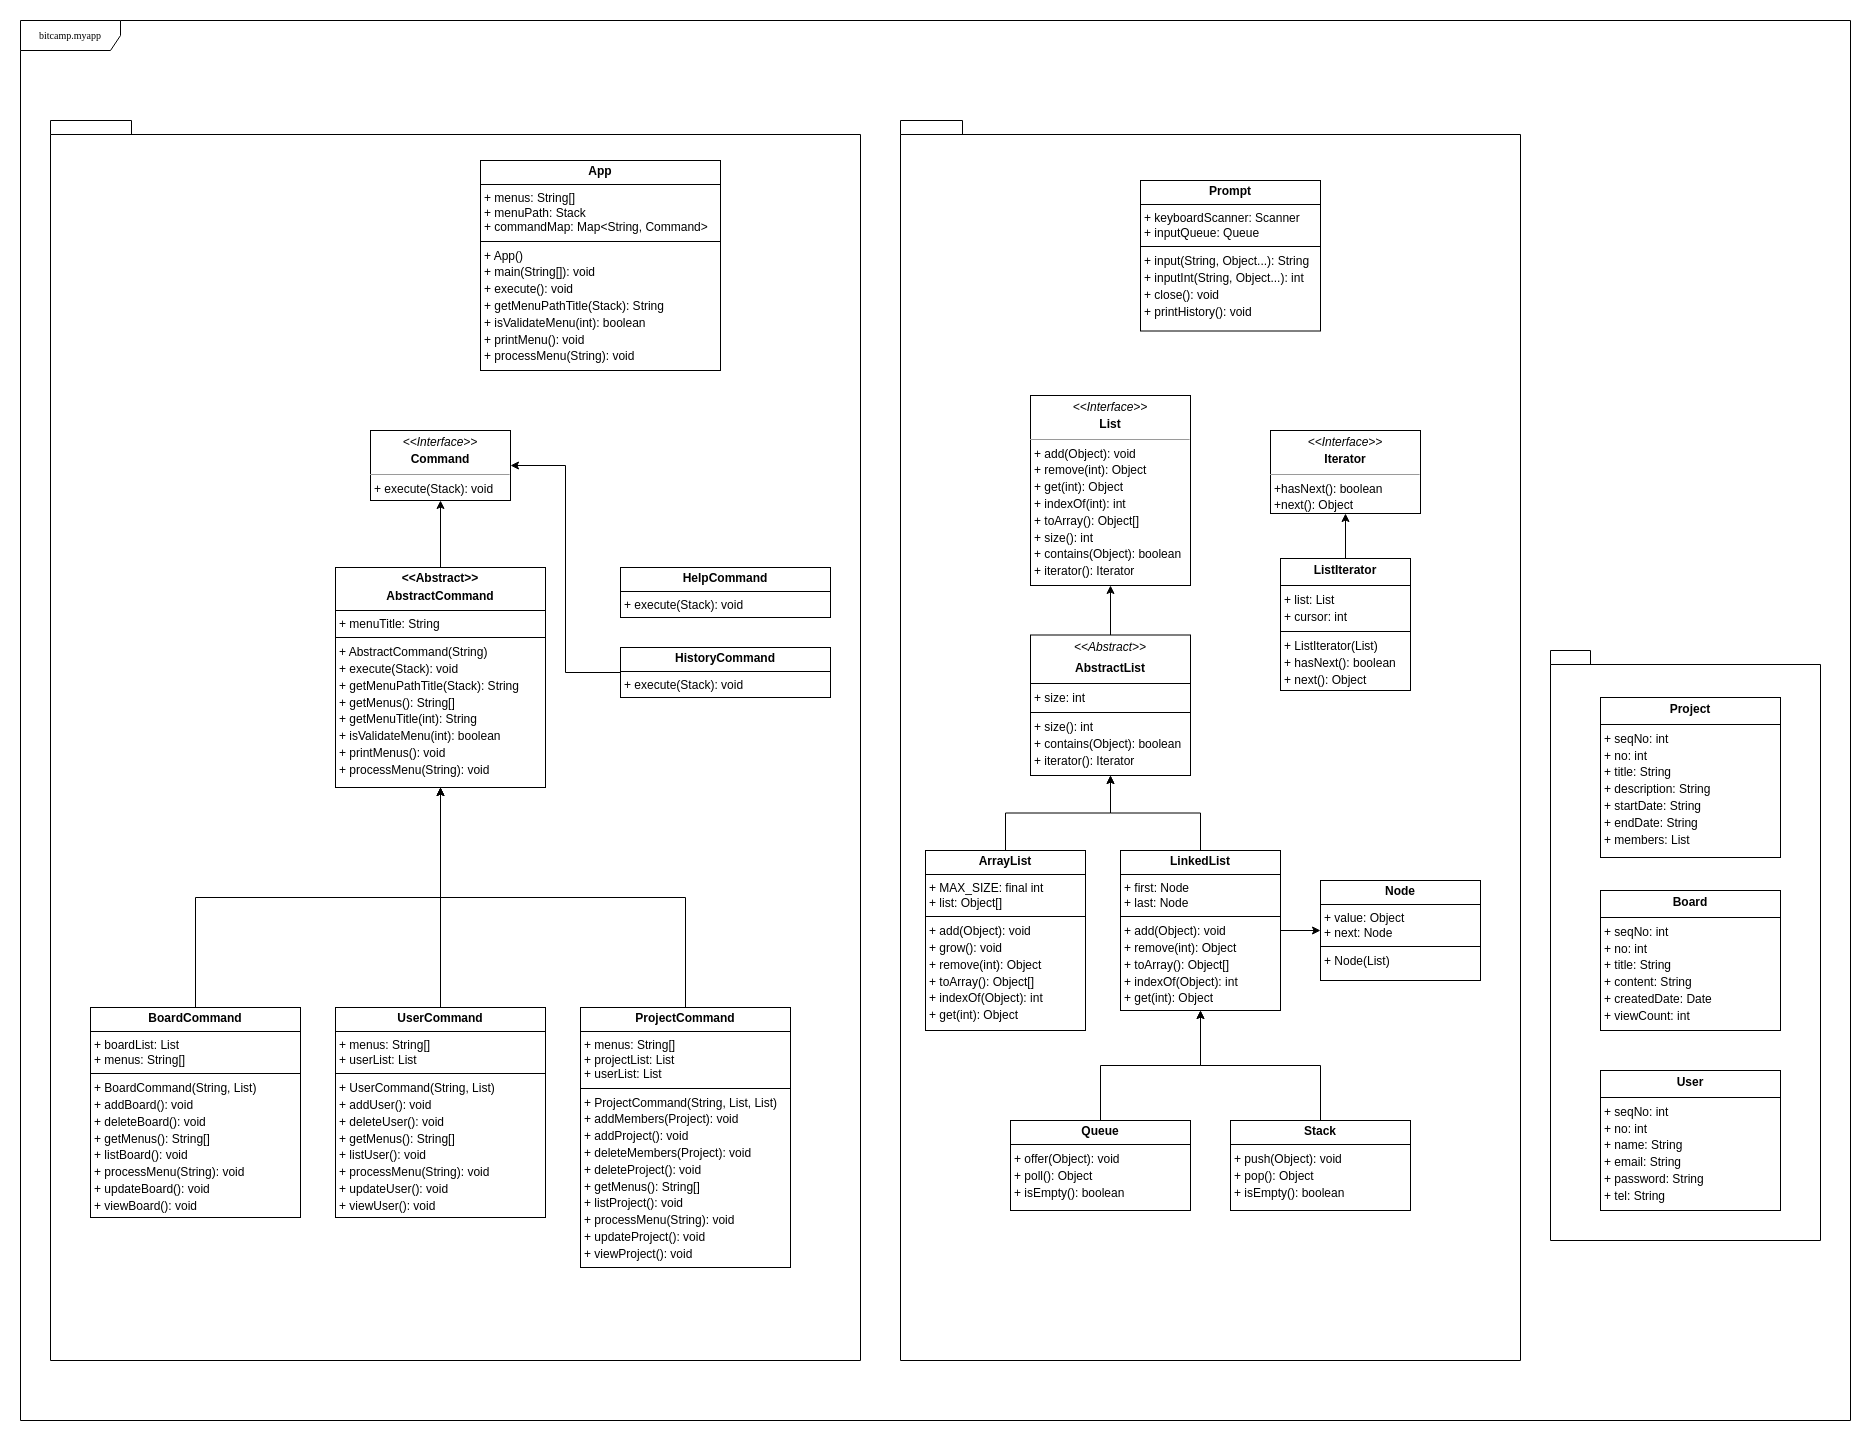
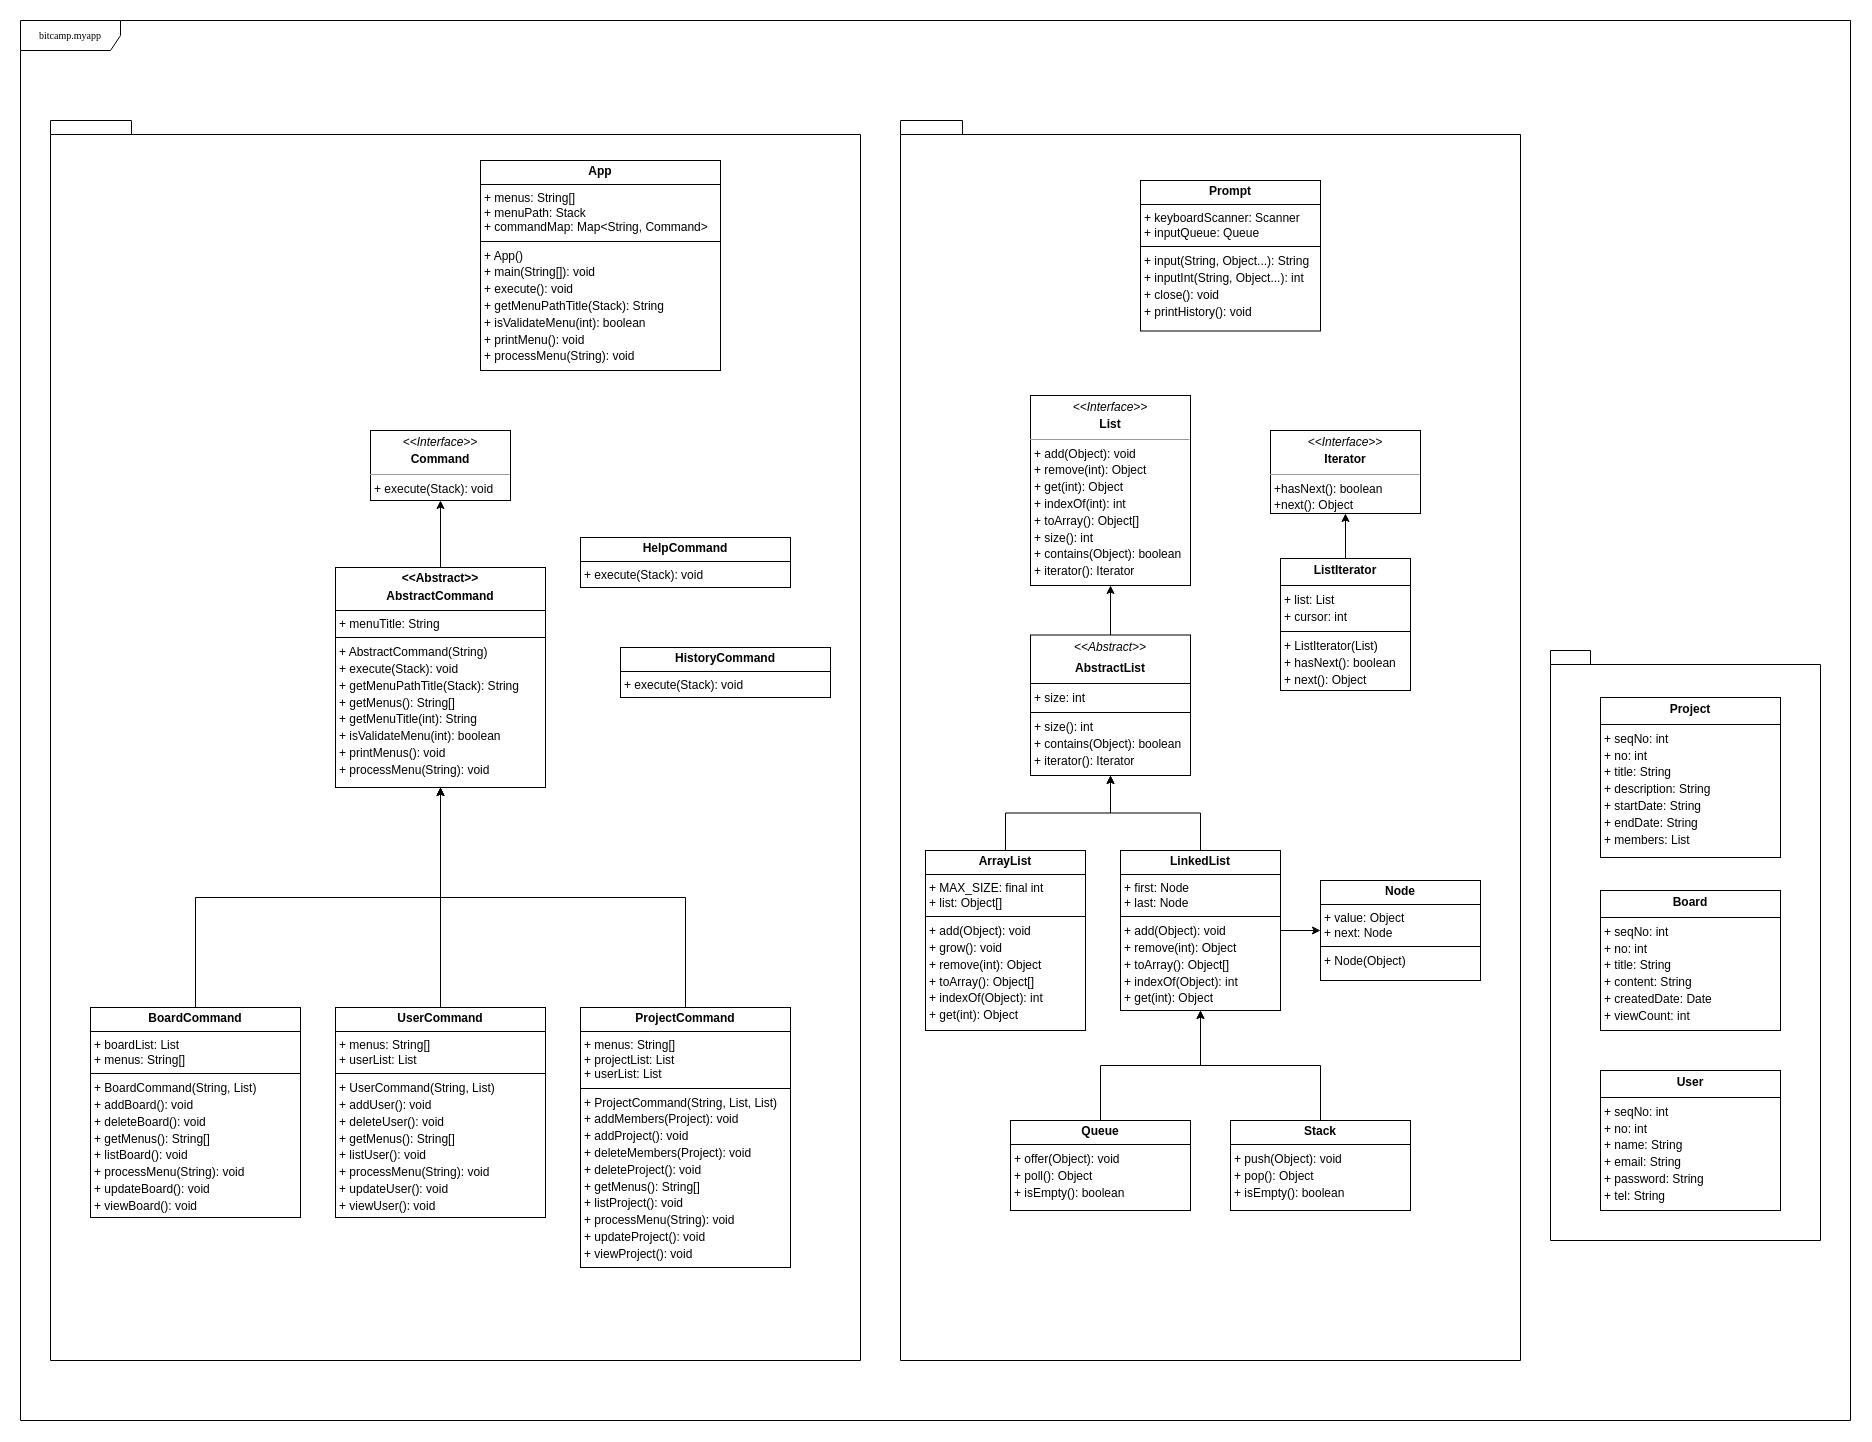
edge "HistoryCommand + execute(Stack): void" -> "<<Interface>> Command + execute(Stack): void": removed
node "HelpCommand + execute(Stack): void": moved (726, 593) -> (686, 563)
node "Node + value: Object + next: Node + Node(List)": label "Node + value: Object + next: Node + Node(List)" -> "Node + value: Object + next: Node + Node(Object)"
